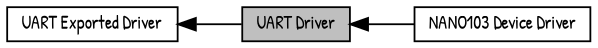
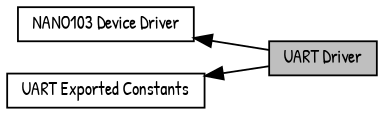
node "UART Exported Driver": label "UART Exported Driver" -> "UART Exported Constants"
edge "NANO103 Device Driver" -> "UART Driver": reversed
